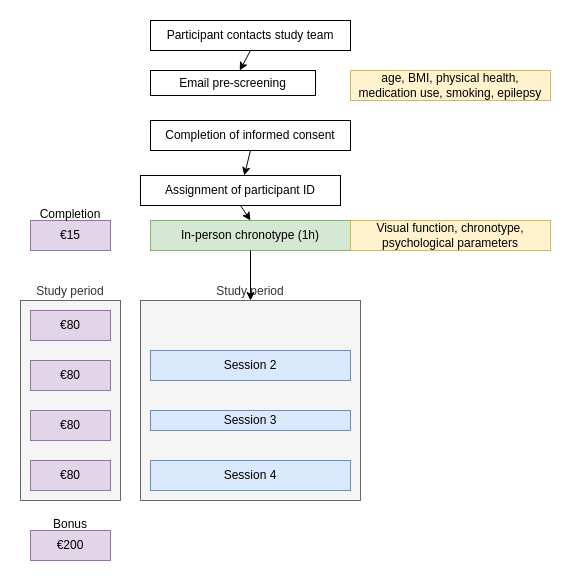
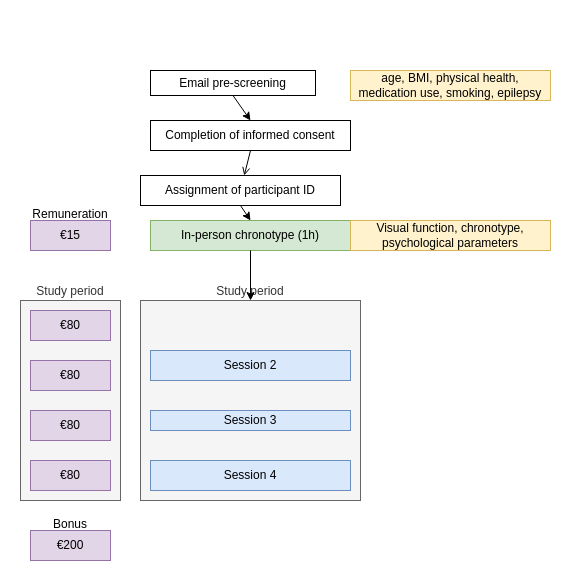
node "Participant contacts study team": removed
edge "Participant contacts study team" -> "Email pre-screening": removed
edge "Email pre-screening" -> "Completion of informed consent": added
edge "Completion of informed consent" -> "Assignment of participant ID": arrowhead classic -> open
node "Completion": label "Completion" -> "Remuneration"
